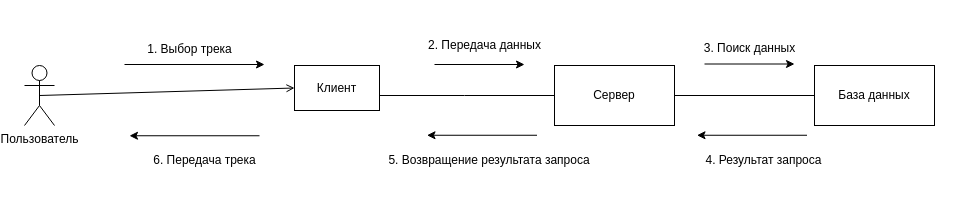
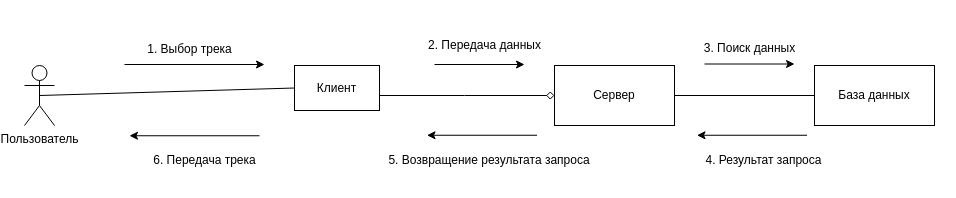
edge "Пользователь" -> "Клиент": arrowhead open -> none
edge "Клиент" -- "Сервер": arrowhead none -> diamond
